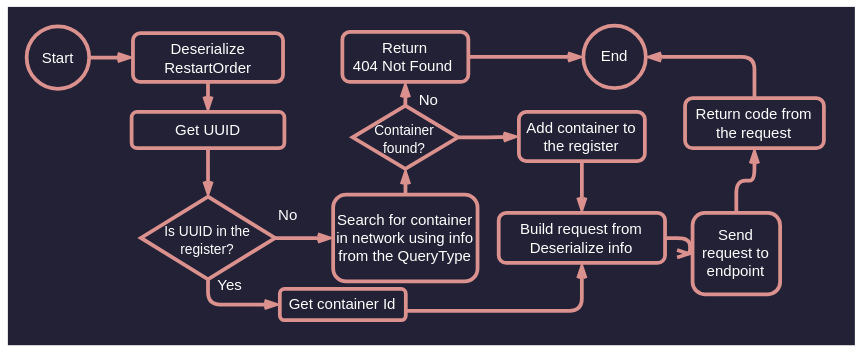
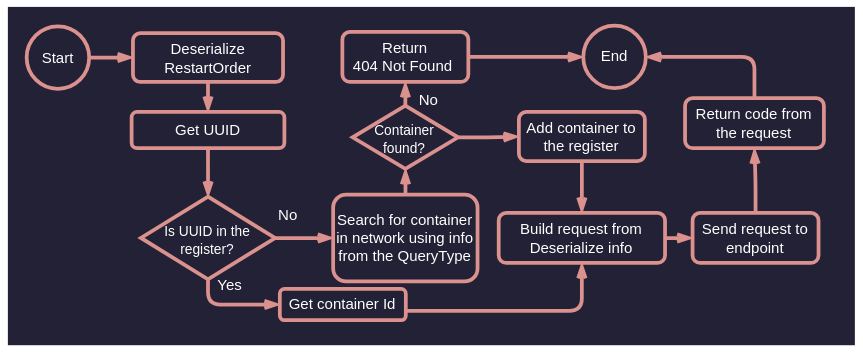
node "Send request to endpoint": size 88x81 -> 126x50
